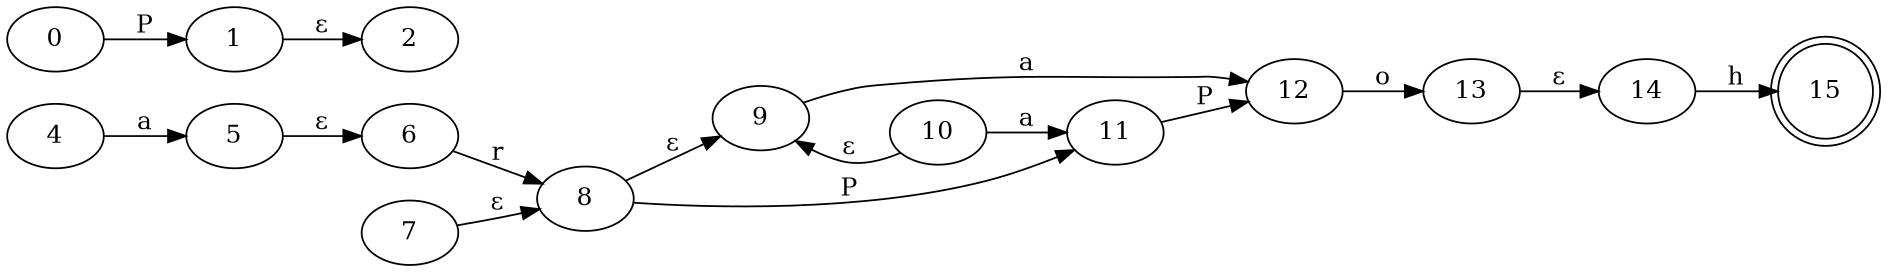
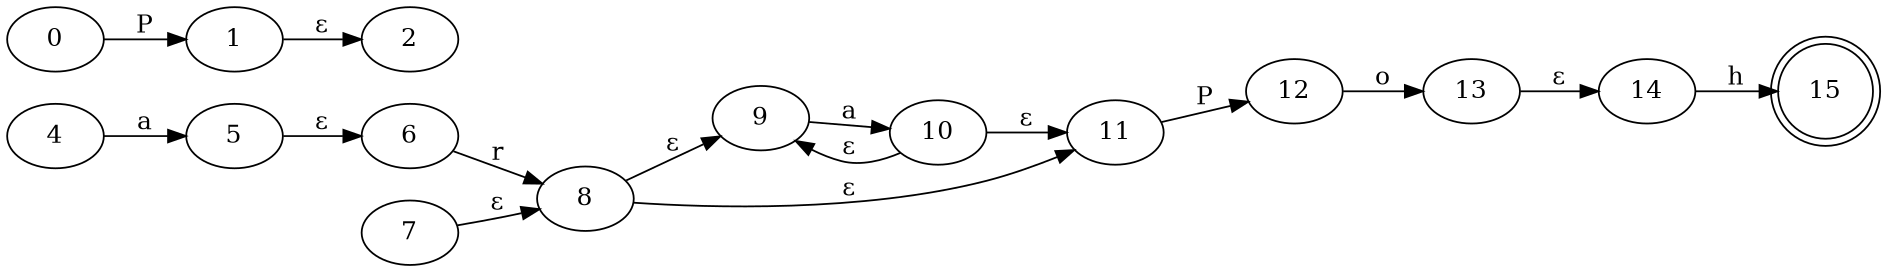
edge "9" -> "12": now "9" -> "10"
edge "10" -> "11": label "a" -> "ε"
edge "8" -> "11": label "P" -> "ε"
